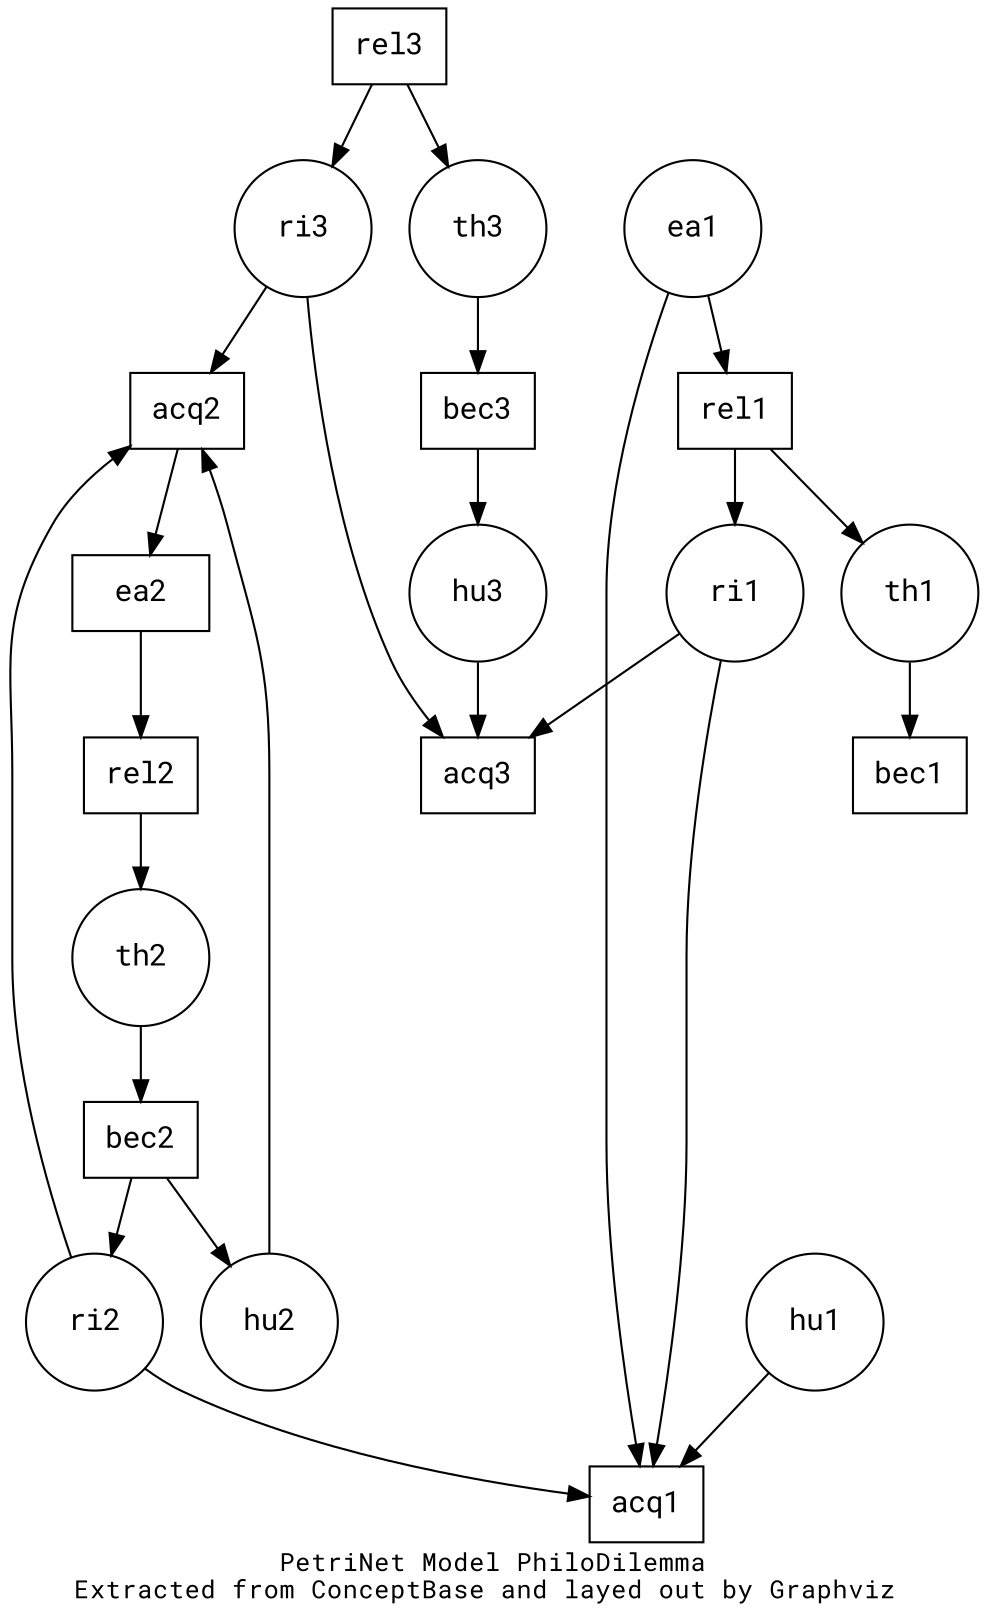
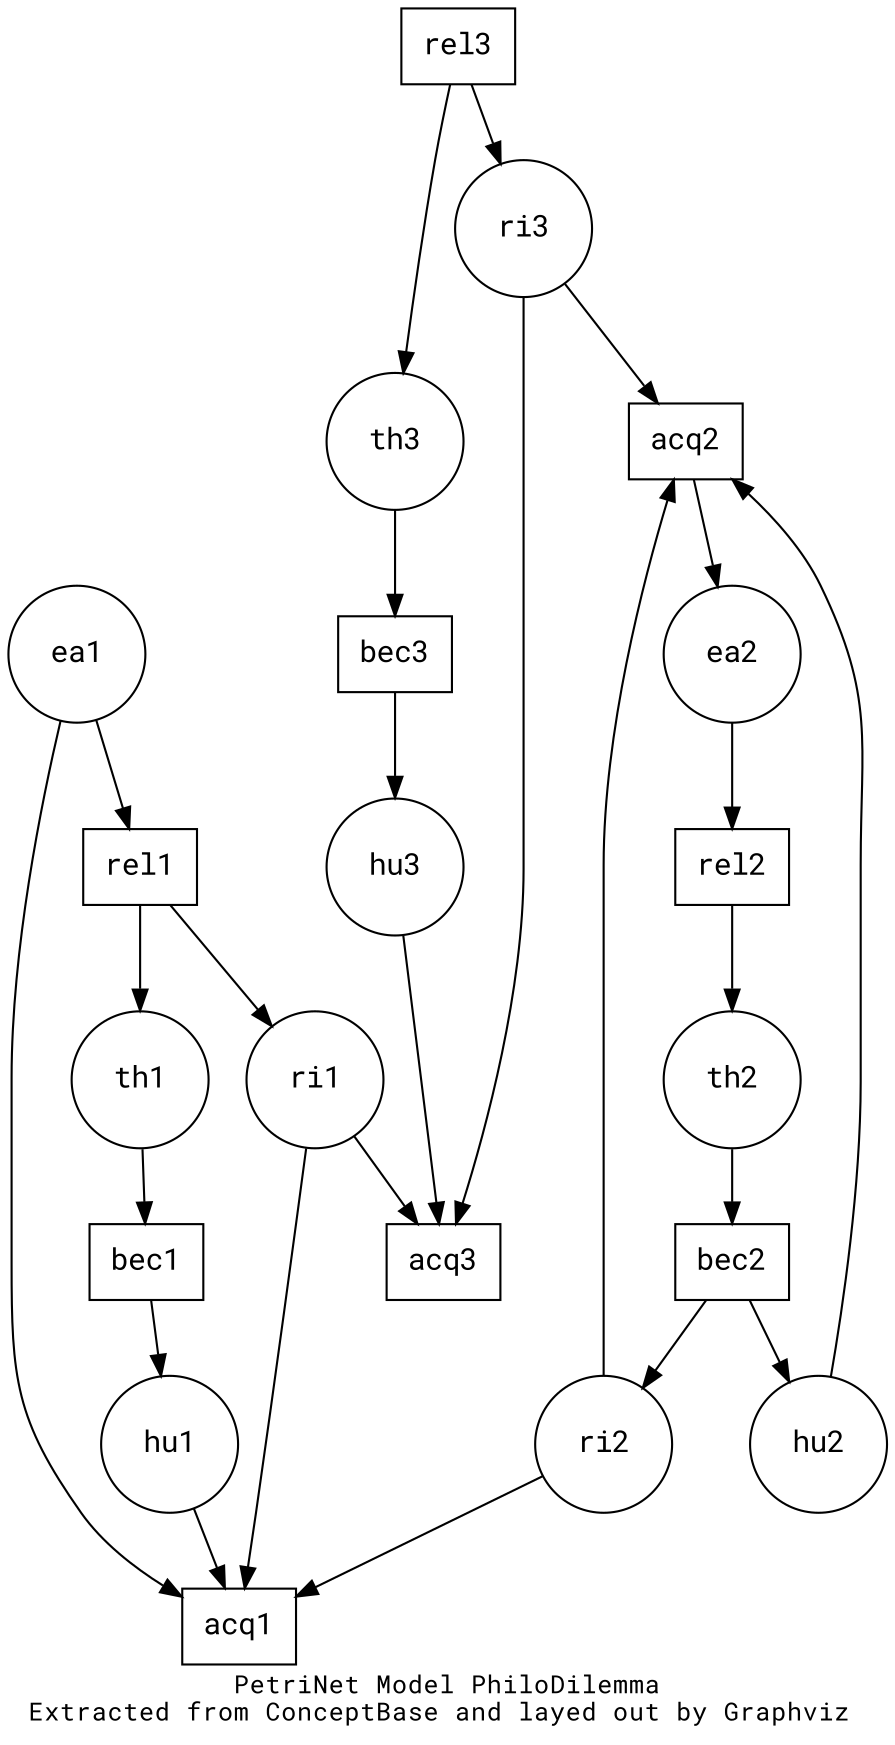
node "ea2": shape box -> circle
edge "bec1" -> "hu1": added
